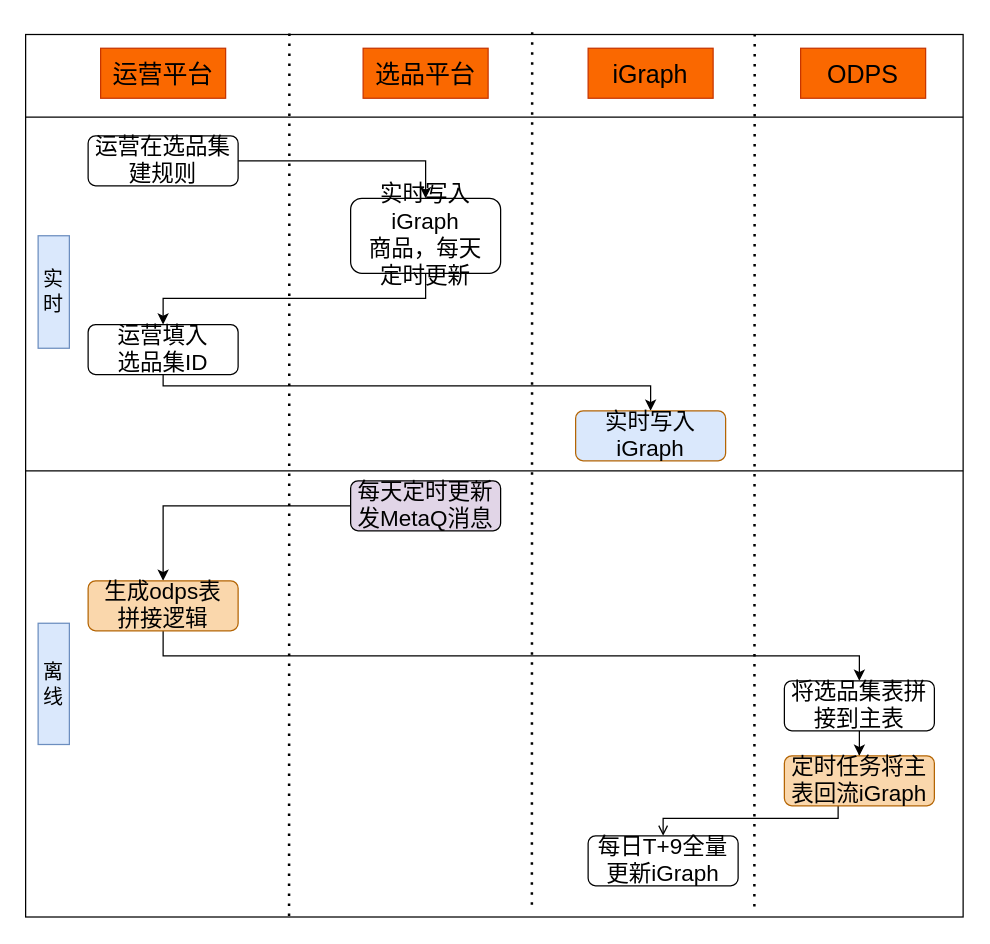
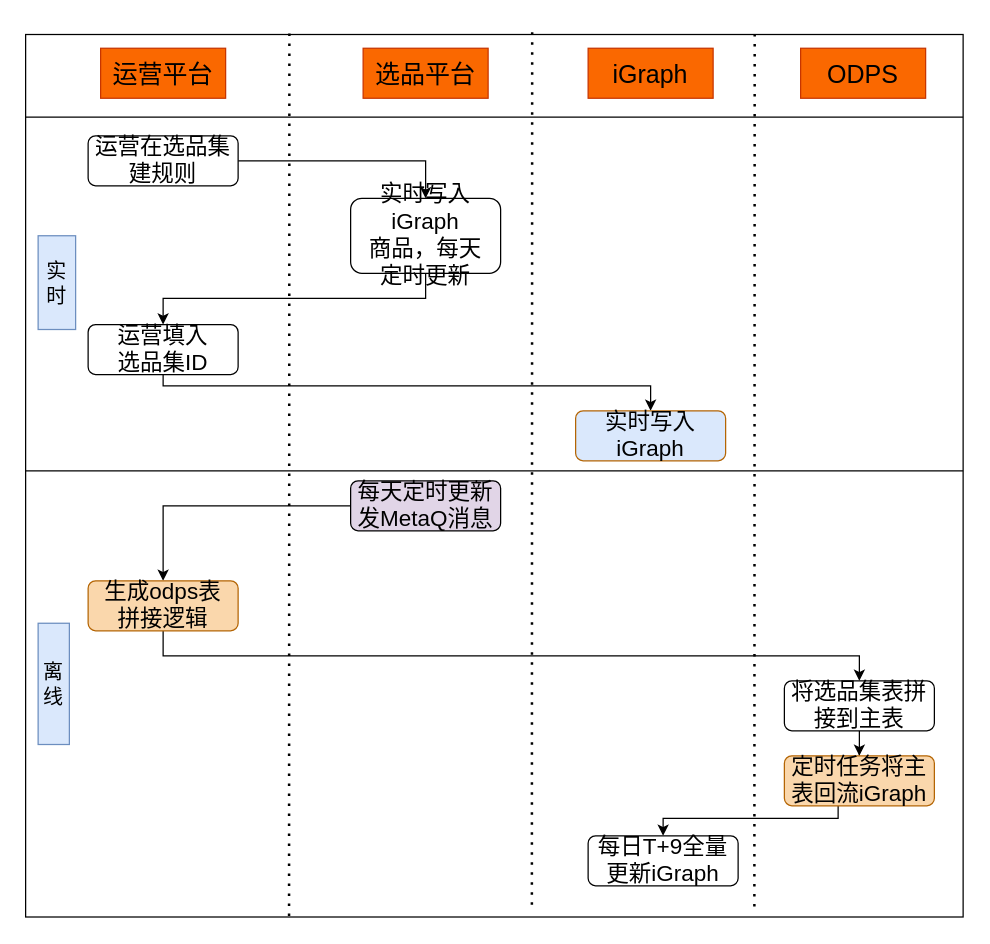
node "实时": size 31x113 -> 38x94
edge "定时任务将主表回流iGraph" -> "每日T+9全量 更新iGraph": arrowhead open -> classic
